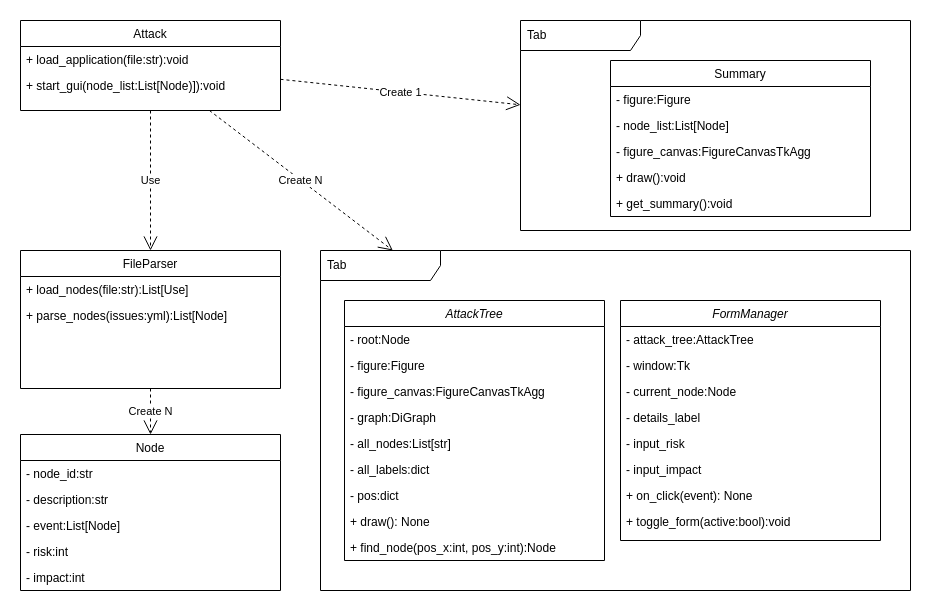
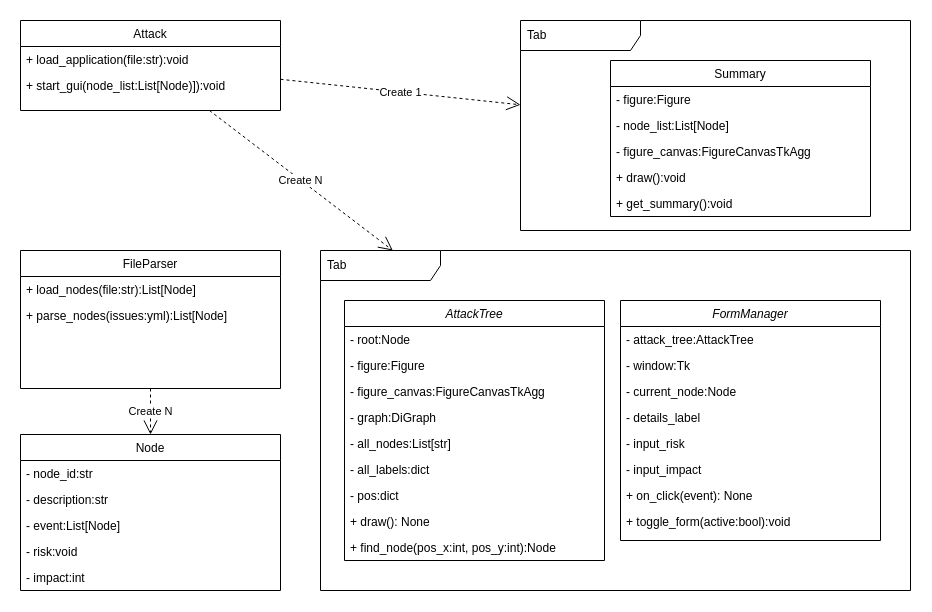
edge "Attack" -> "FileParser": removed, label "Use"
node "+ load_nodes(file:str):List[Use]": label "+ load_nodes(file:str):List[Use]" -> "+ load_nodes(file:str):List[Node]"
node "- risk:int": label "- risk:int" -> "- risk:void"
